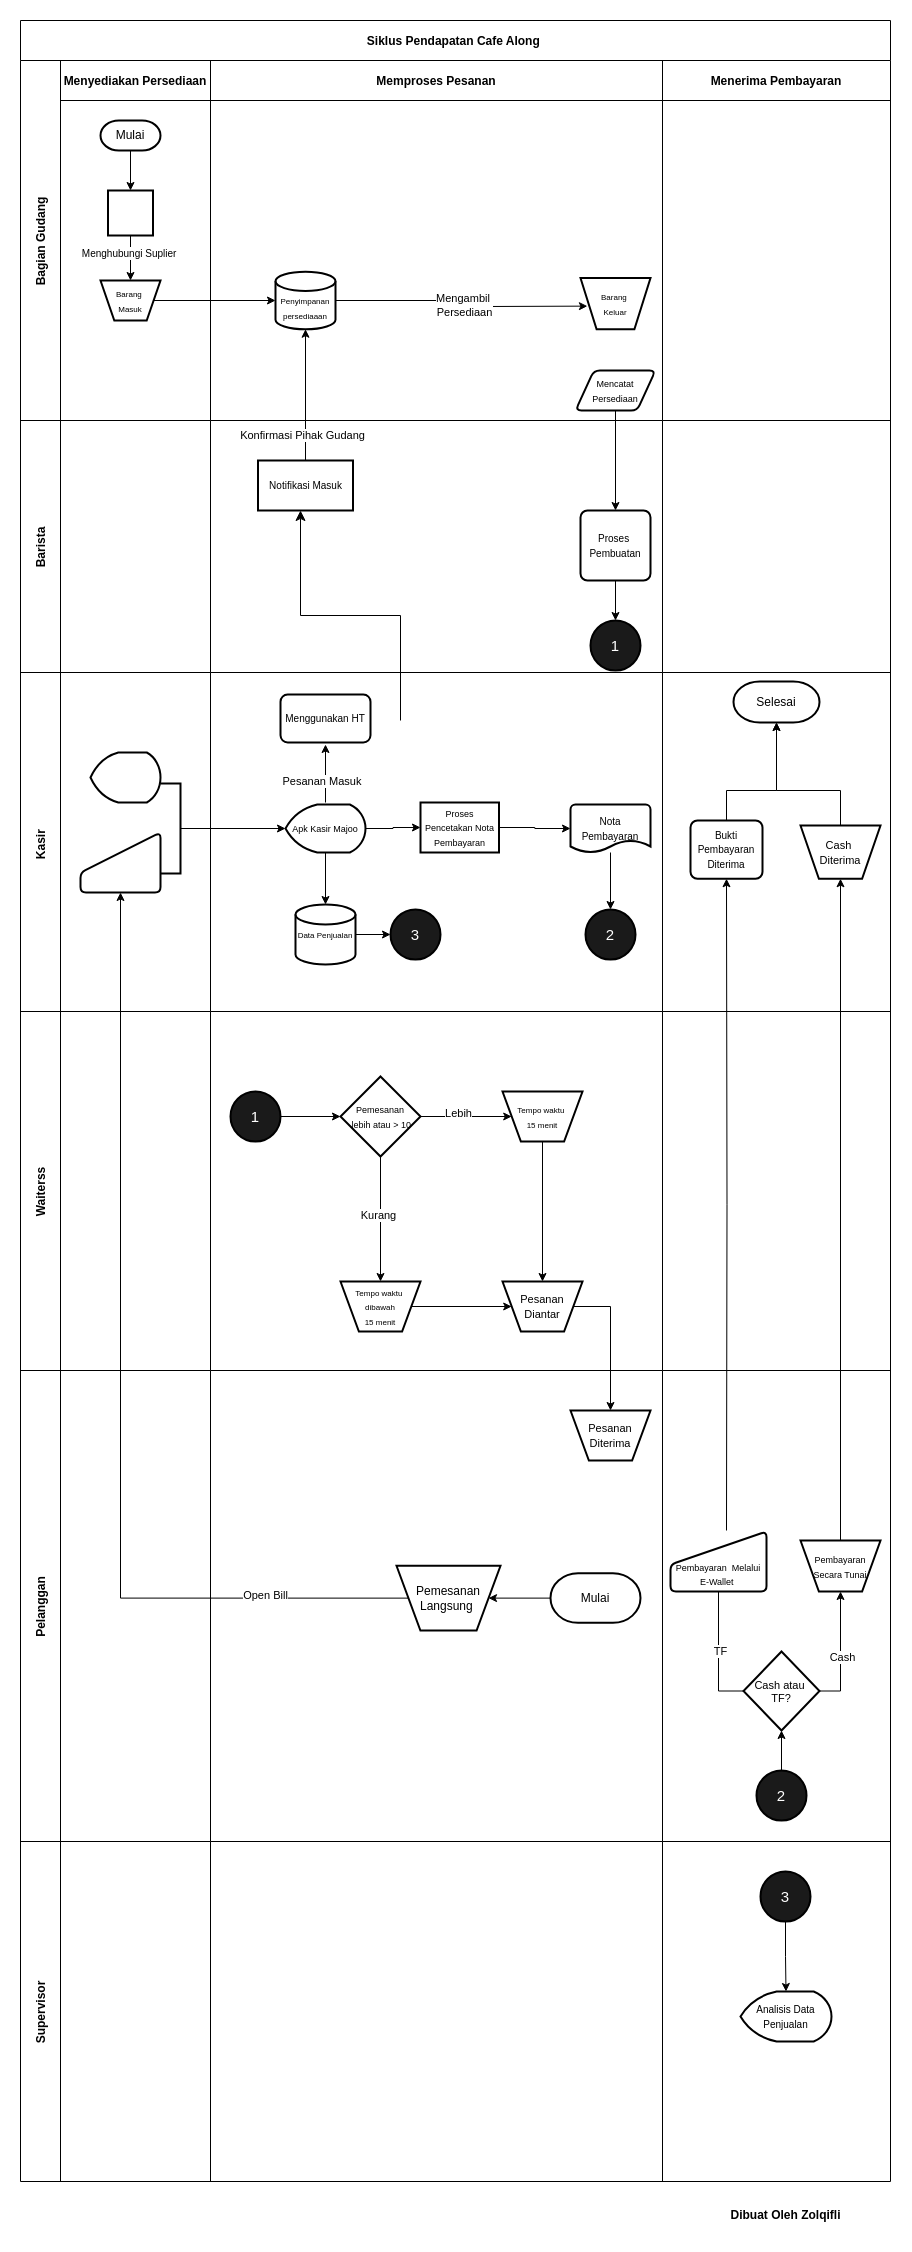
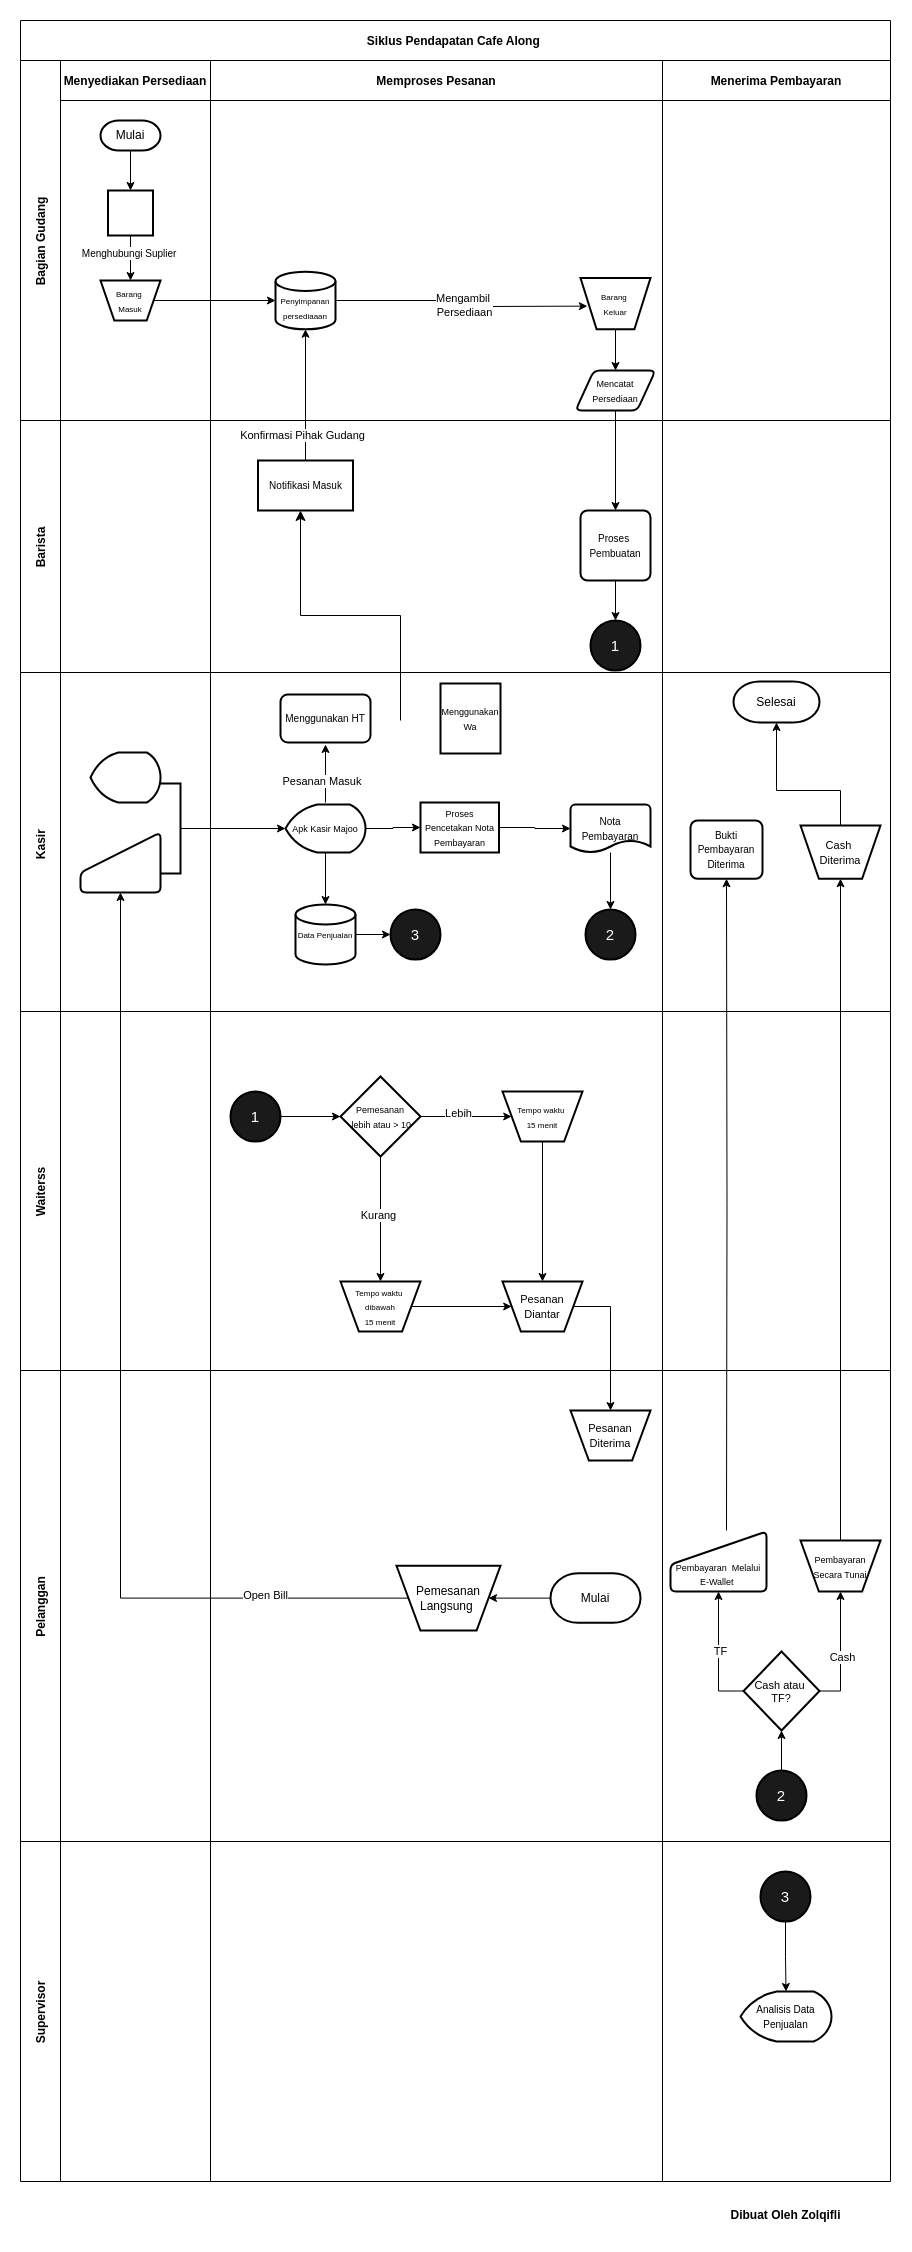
edge "Barang Keluar" -> "Mencatat Persediaan": added
node "Menggunakan Wa": added
edge "Bukti Pembayaran Diterima" -> "Selesai": removed
edge "Pembayaran Melalui E-Wallet" -- "Cash atau TF?": arrowhead none -> classic
